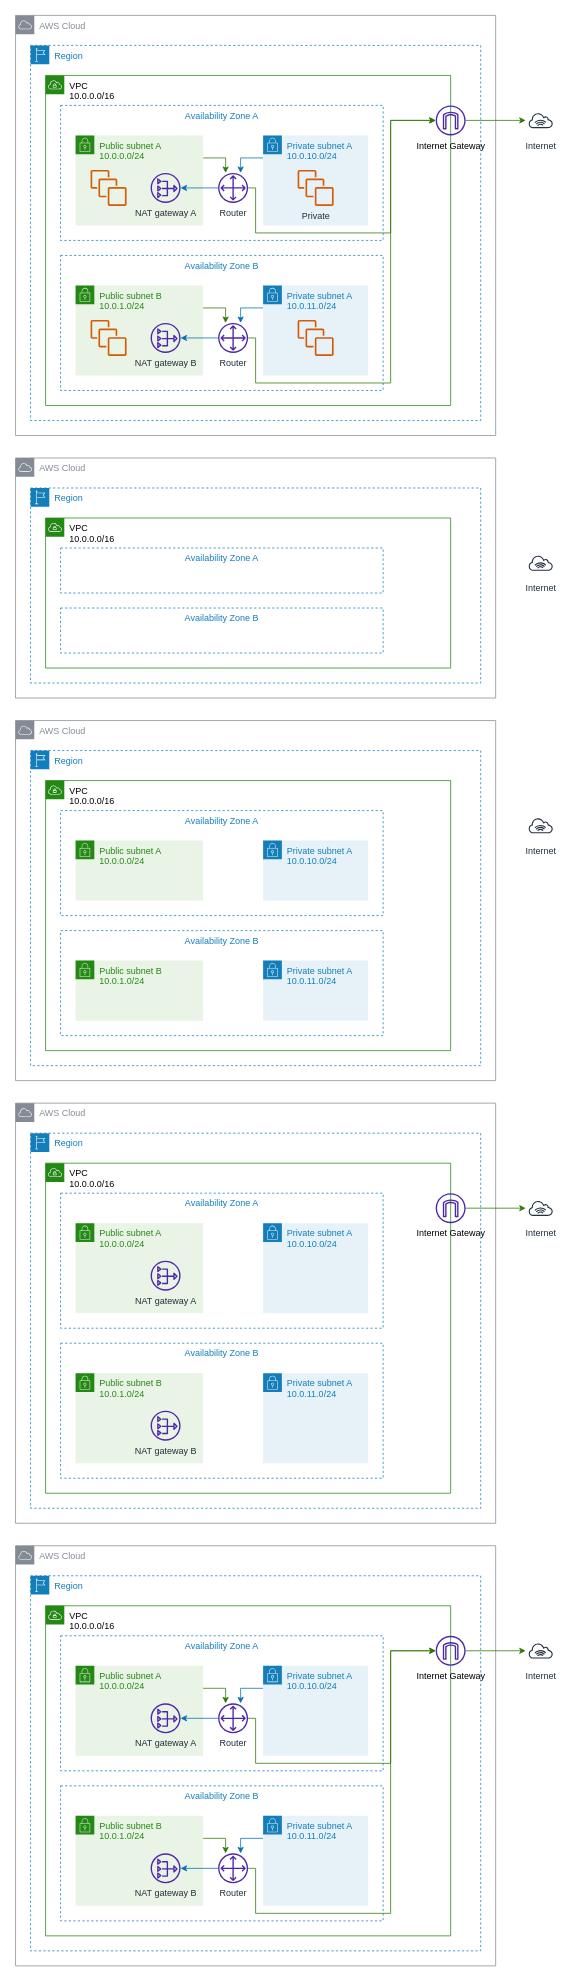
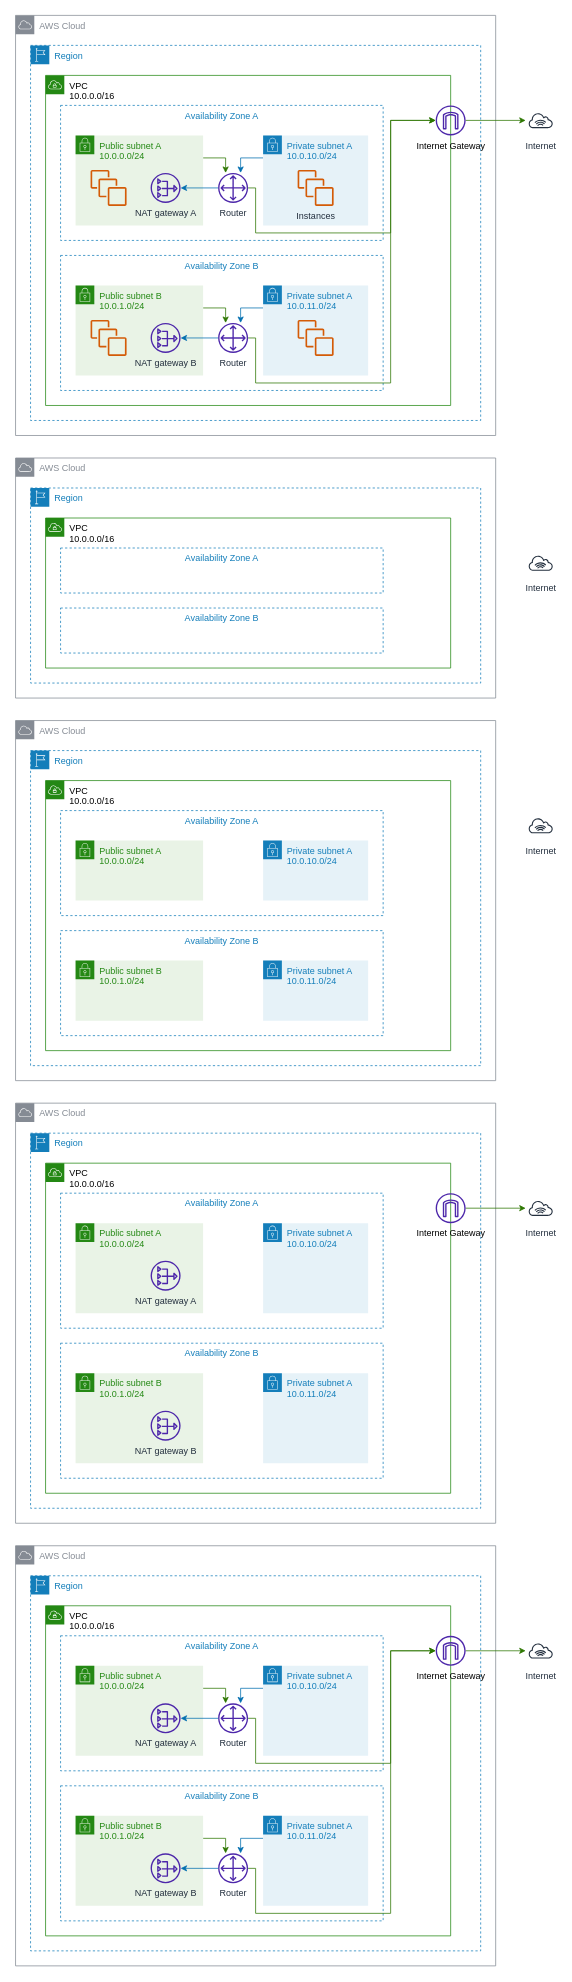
node "Private": label "Private" -> "Instances"
